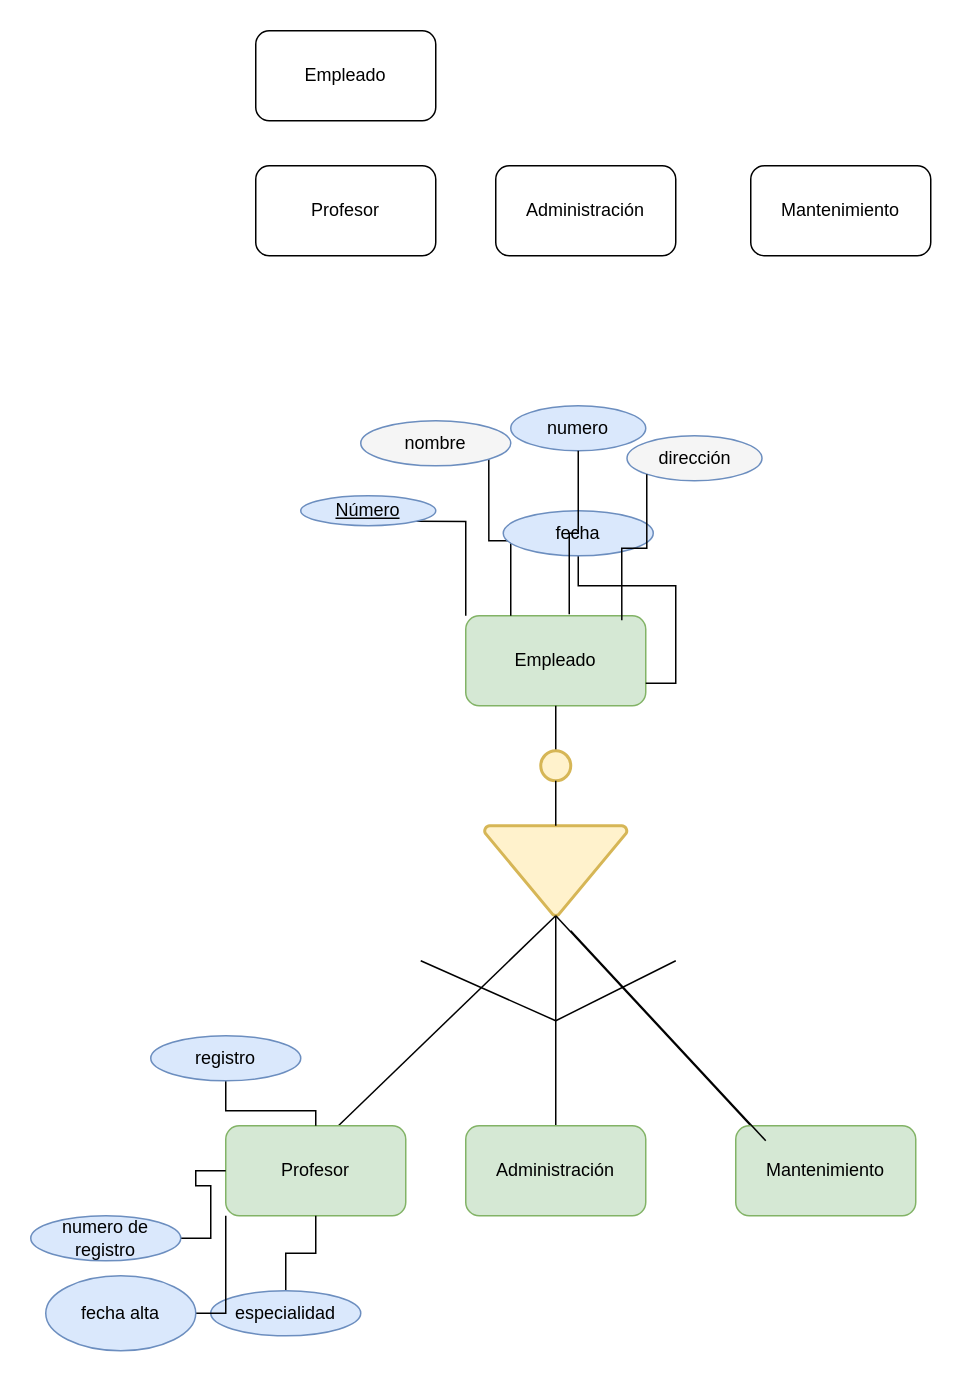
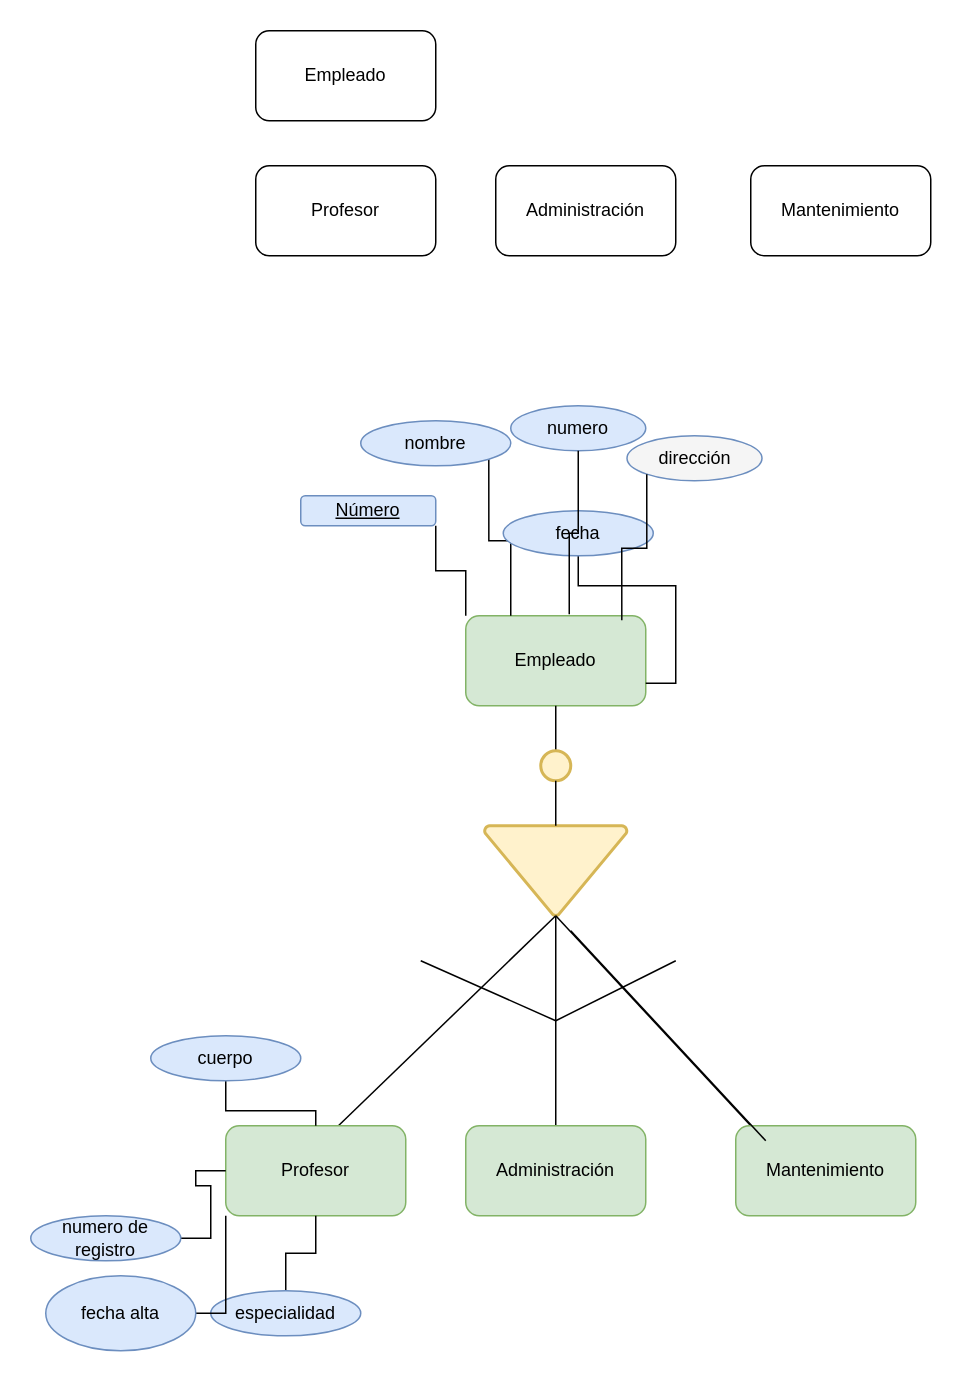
node "nombre": fillcolor #f5f5f5 -> #dae8fc
node "Número": shape ellipse -> rounded rectangle
node "registro": label "registro" -> "cuerpo"
